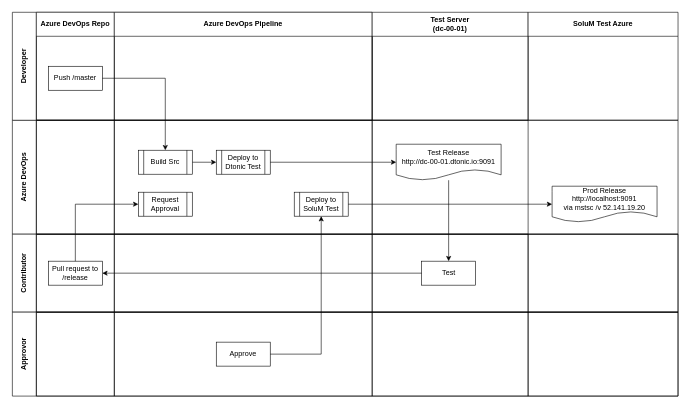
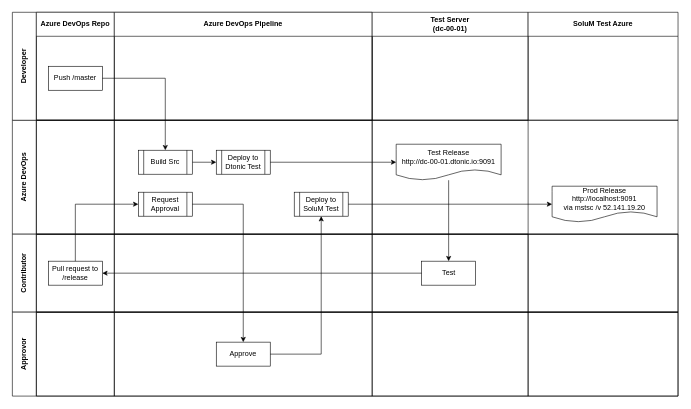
edge "Request Approval" -> "Approve": added
